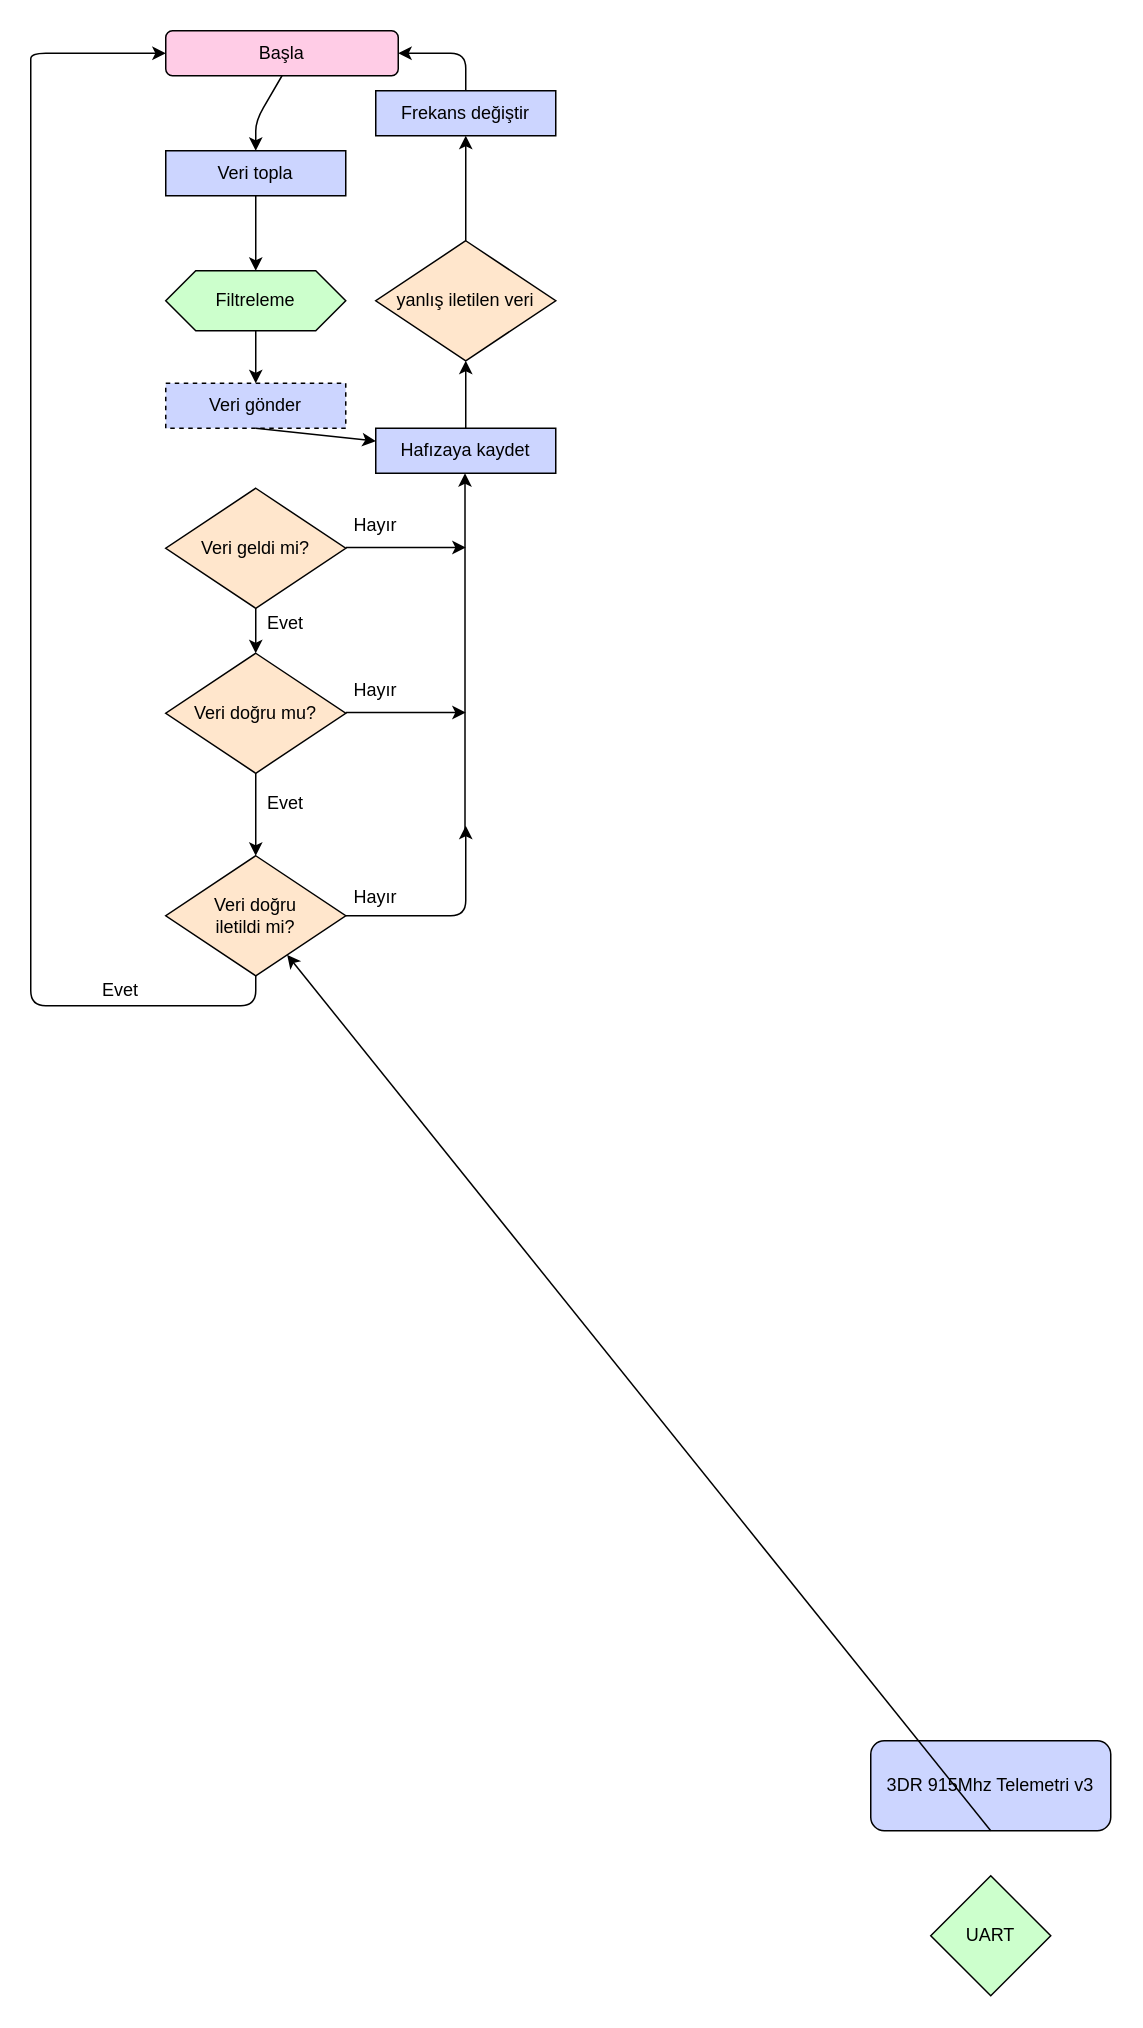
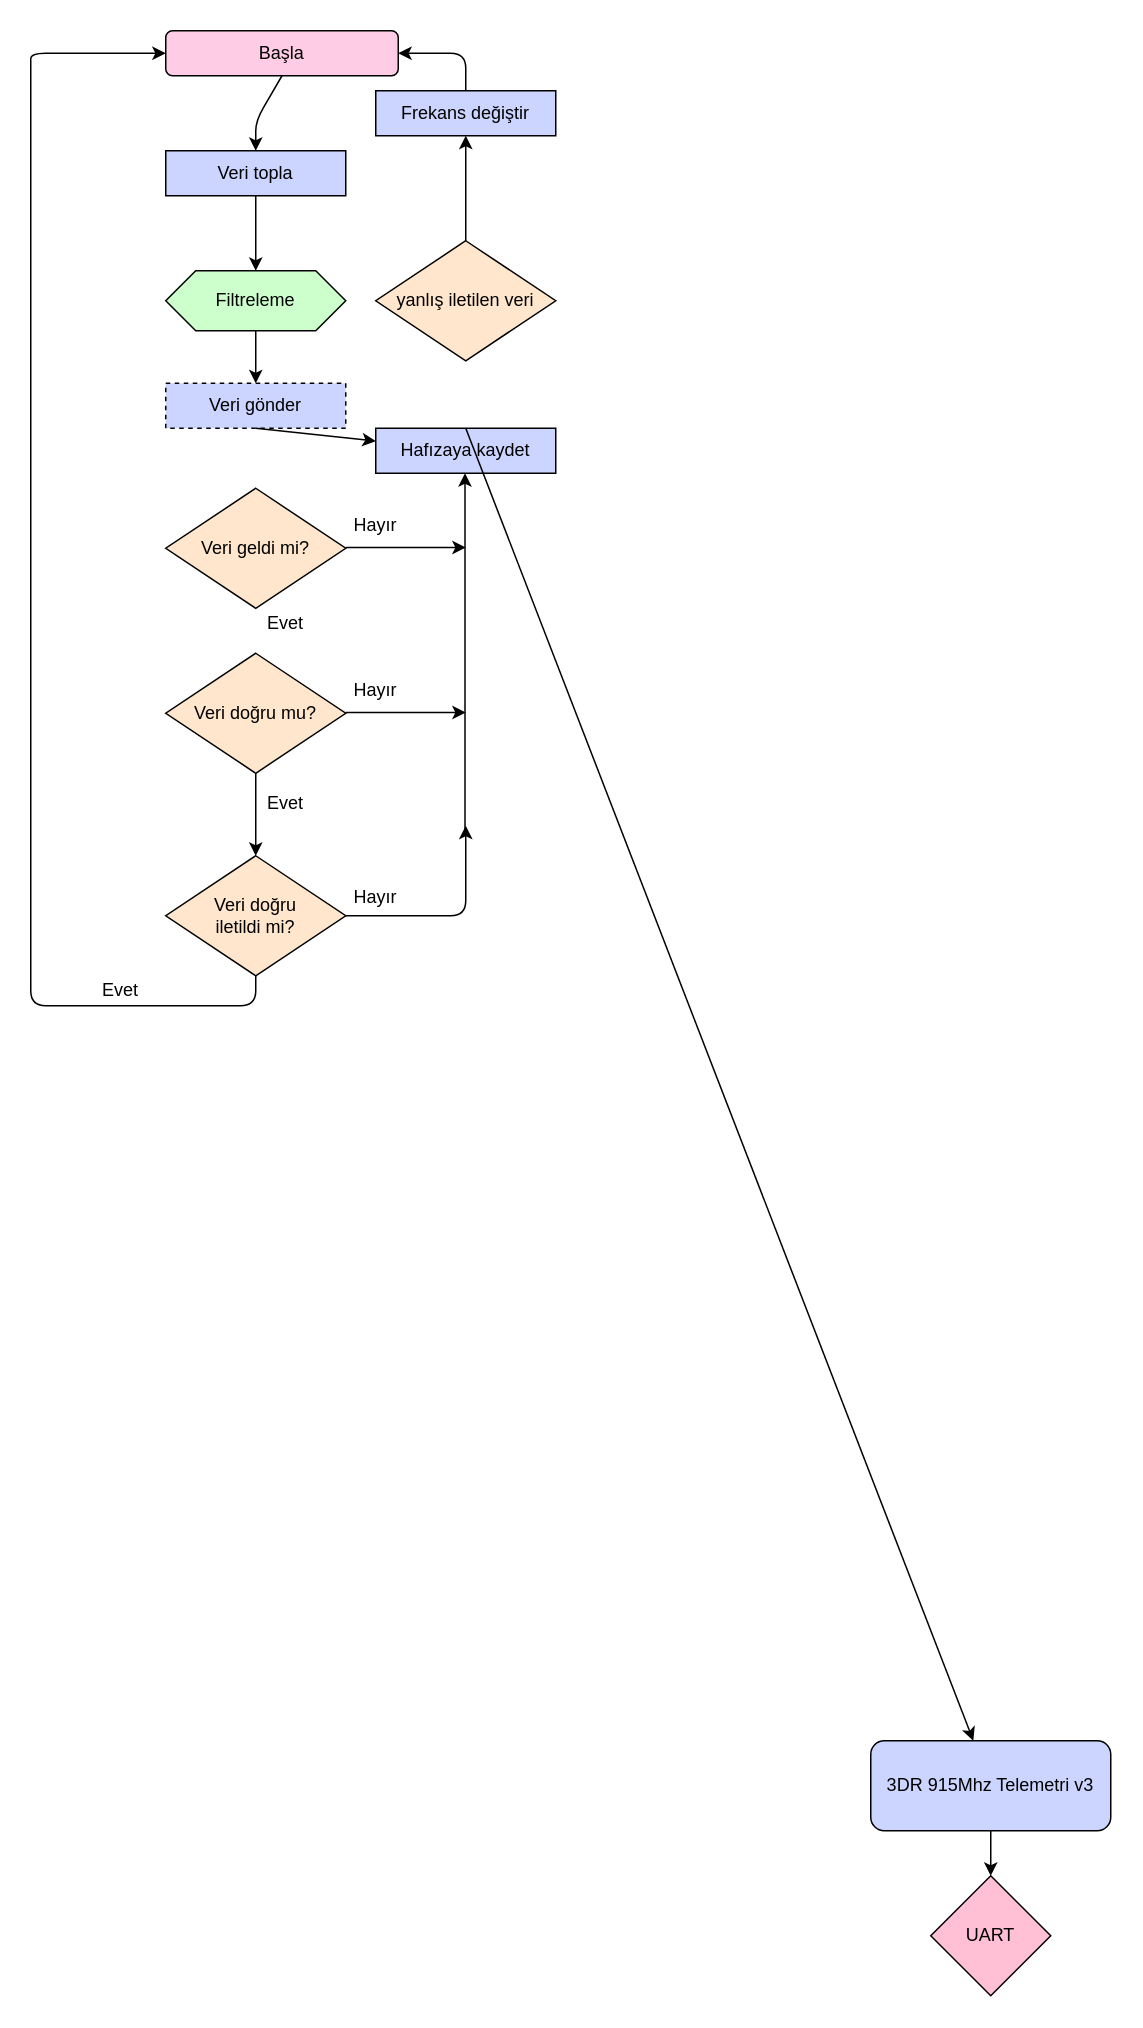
edge "Hafızaya kaydet" -> "yanlış iletilen veri": now "Hafızaya kaydet" -> "3DR 915Mhz Telemetri v3"
edge "Veri geldi mi?" -> "Veri doğru mu?": removed
edge "3DR 915Mhz Telemetri v3" -> "Veri doğru iletildi mi?": now "3DR 915Mhz Telemetri v3" -> "UART"
node "UART": fillcolor #ccffcc -> #ffbfd4
